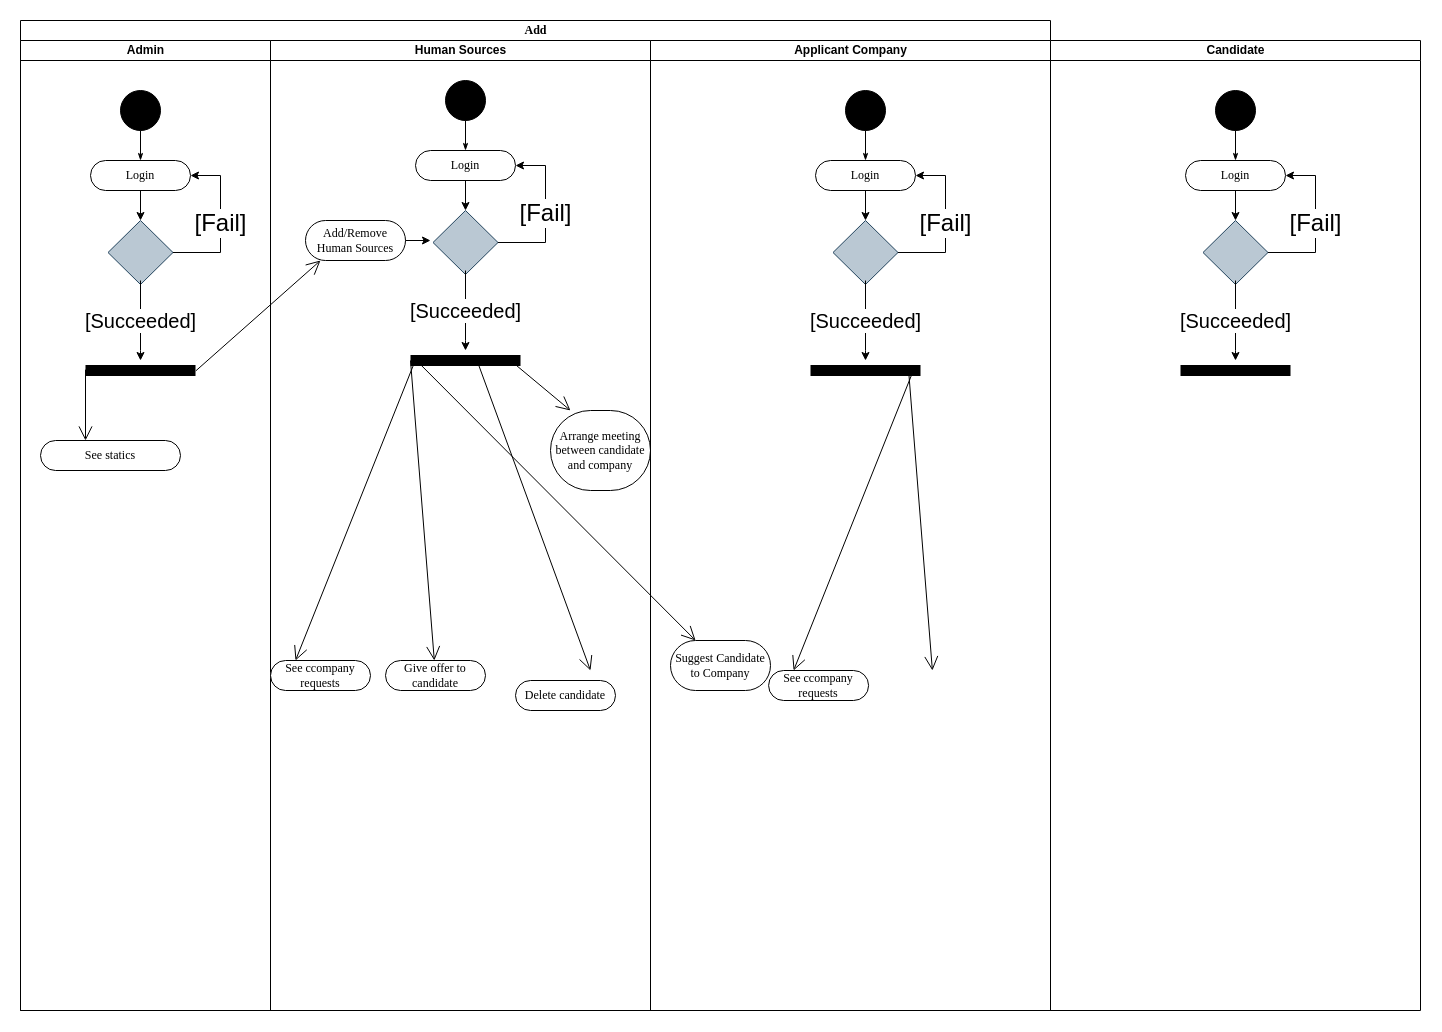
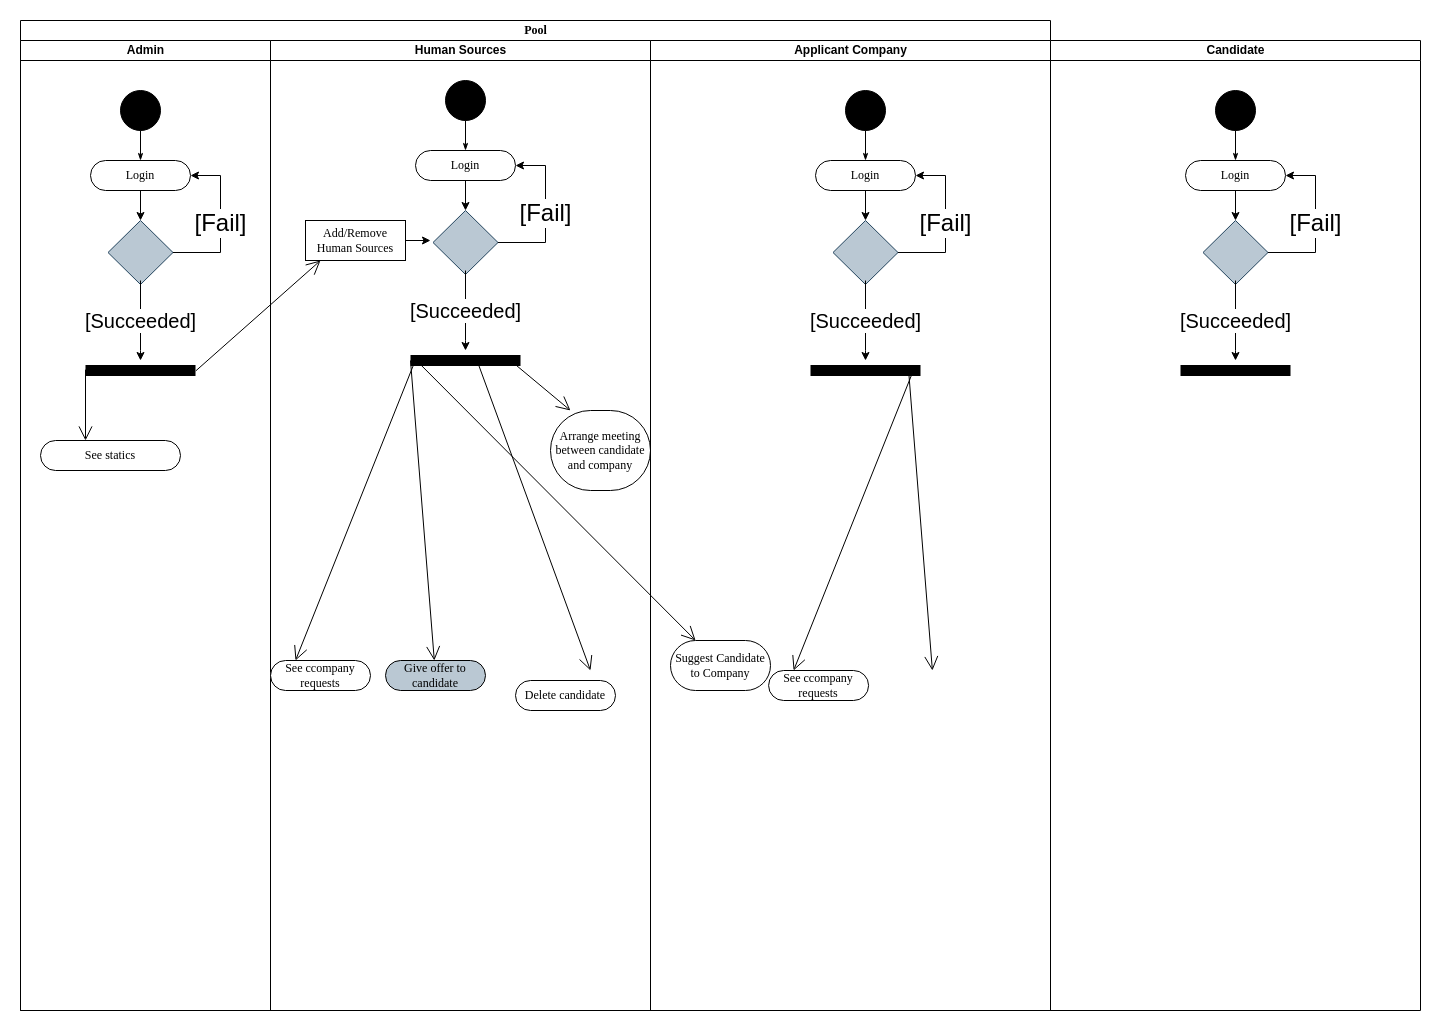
node "Add": label "Add" -> "Pool"
node "Add/Remove Human Sources": shape rounded rectangle -> rectangle
node "Give offer to candidate": fillcolor #ffffff -> #bac8d3
